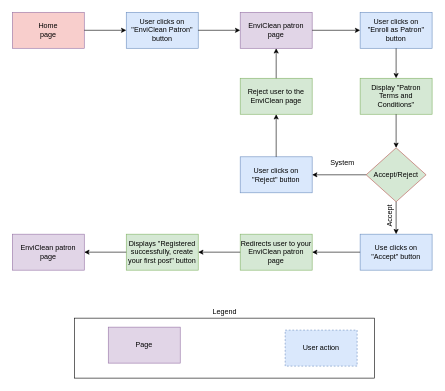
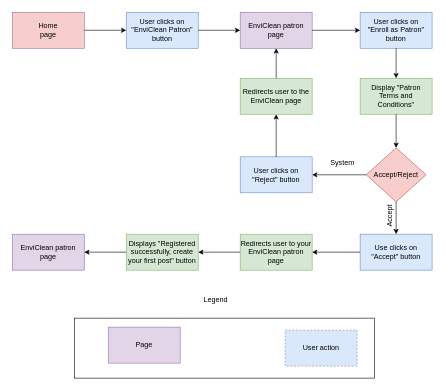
node "Reject user to the EnviClean page": label "Reject user to the EnviClean page" -> "Redirects user to the EnviClean page"
node "Accept/Reject": fillcolor #d5e8d4 -> #f8cecc
node "Legend": moved (225, 312) -> (216, 300)
